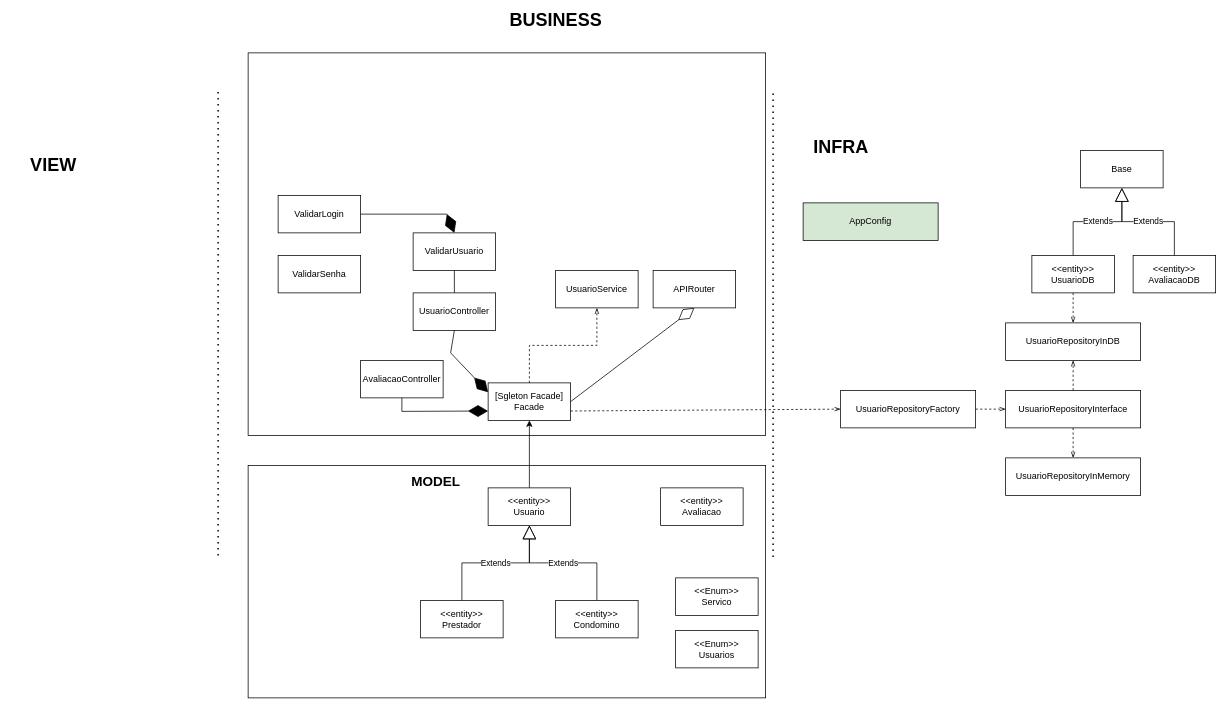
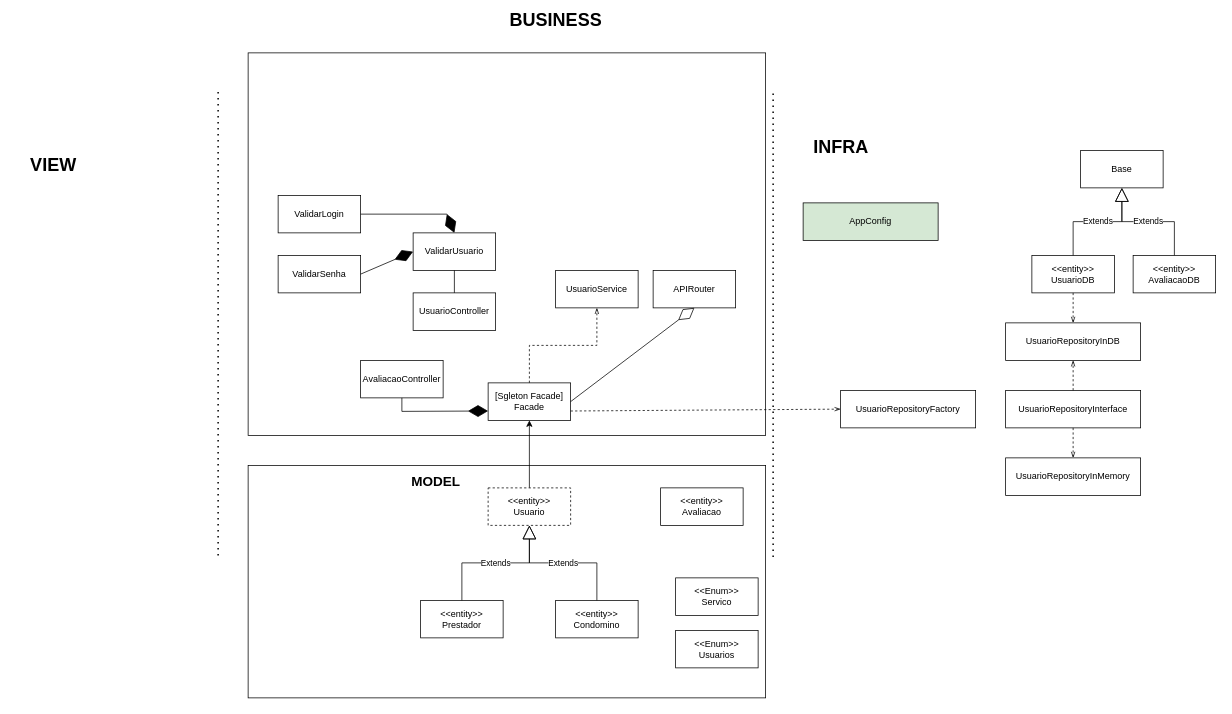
edge "ValidarSenha" -> "ValidarUsuario": added
edge "UsuarioController" -> "[Sgleton Facade] Facade": removed
edge "UsuarioRepositoryFactory" -> "UsuarioRepositoryInterface": removed
node "<<entity>> Usuario": style solid -> dashed
